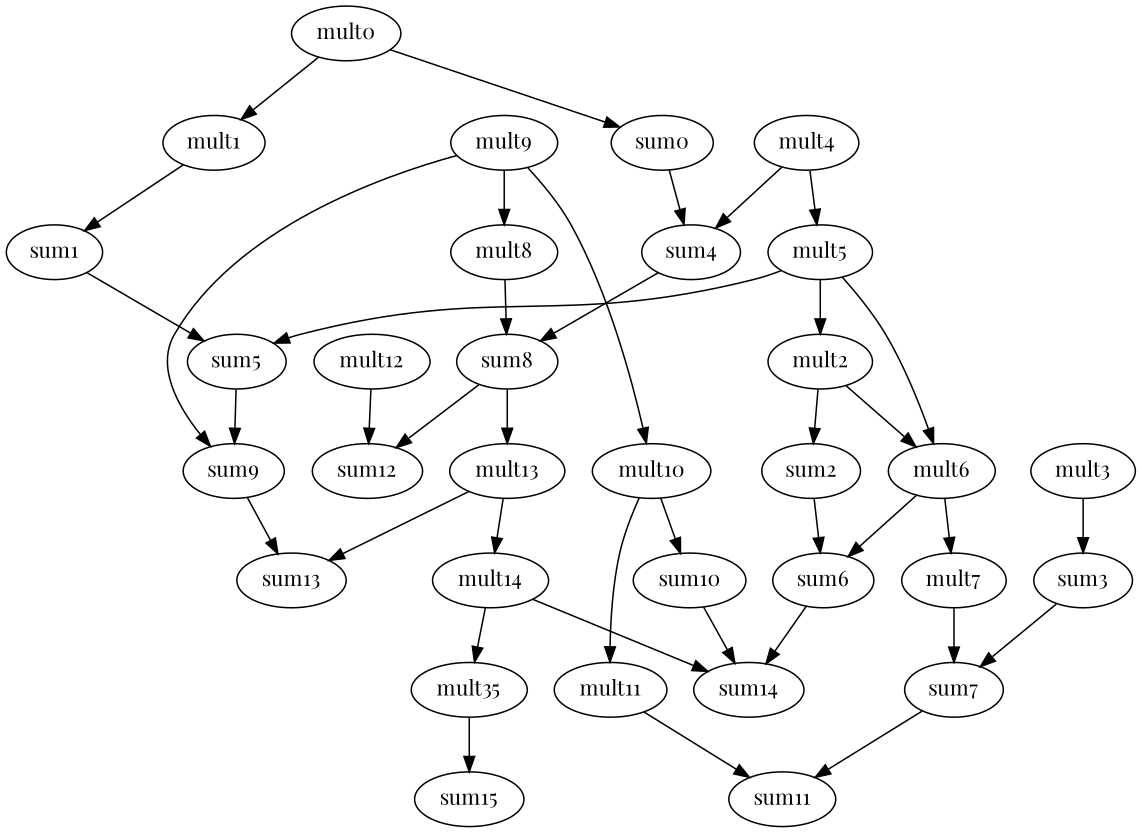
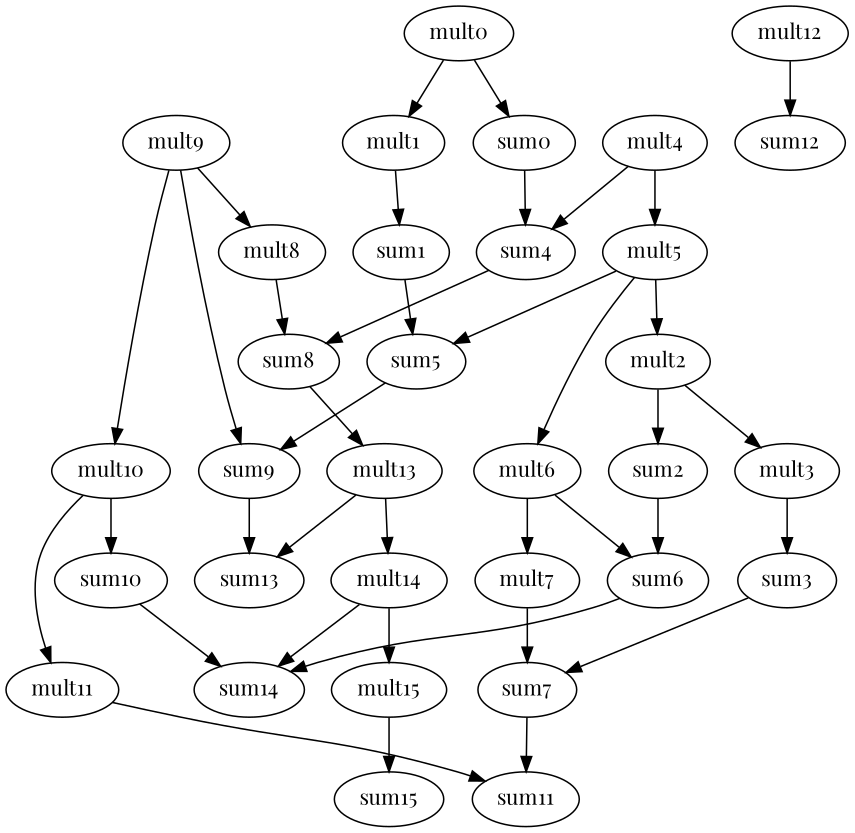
edge "sum8" -> "sum12": removed
edge "mult2" -> "mult6": now "mult2" -> "mult3"
node "mult35": label "mult35" -> "mult15"
